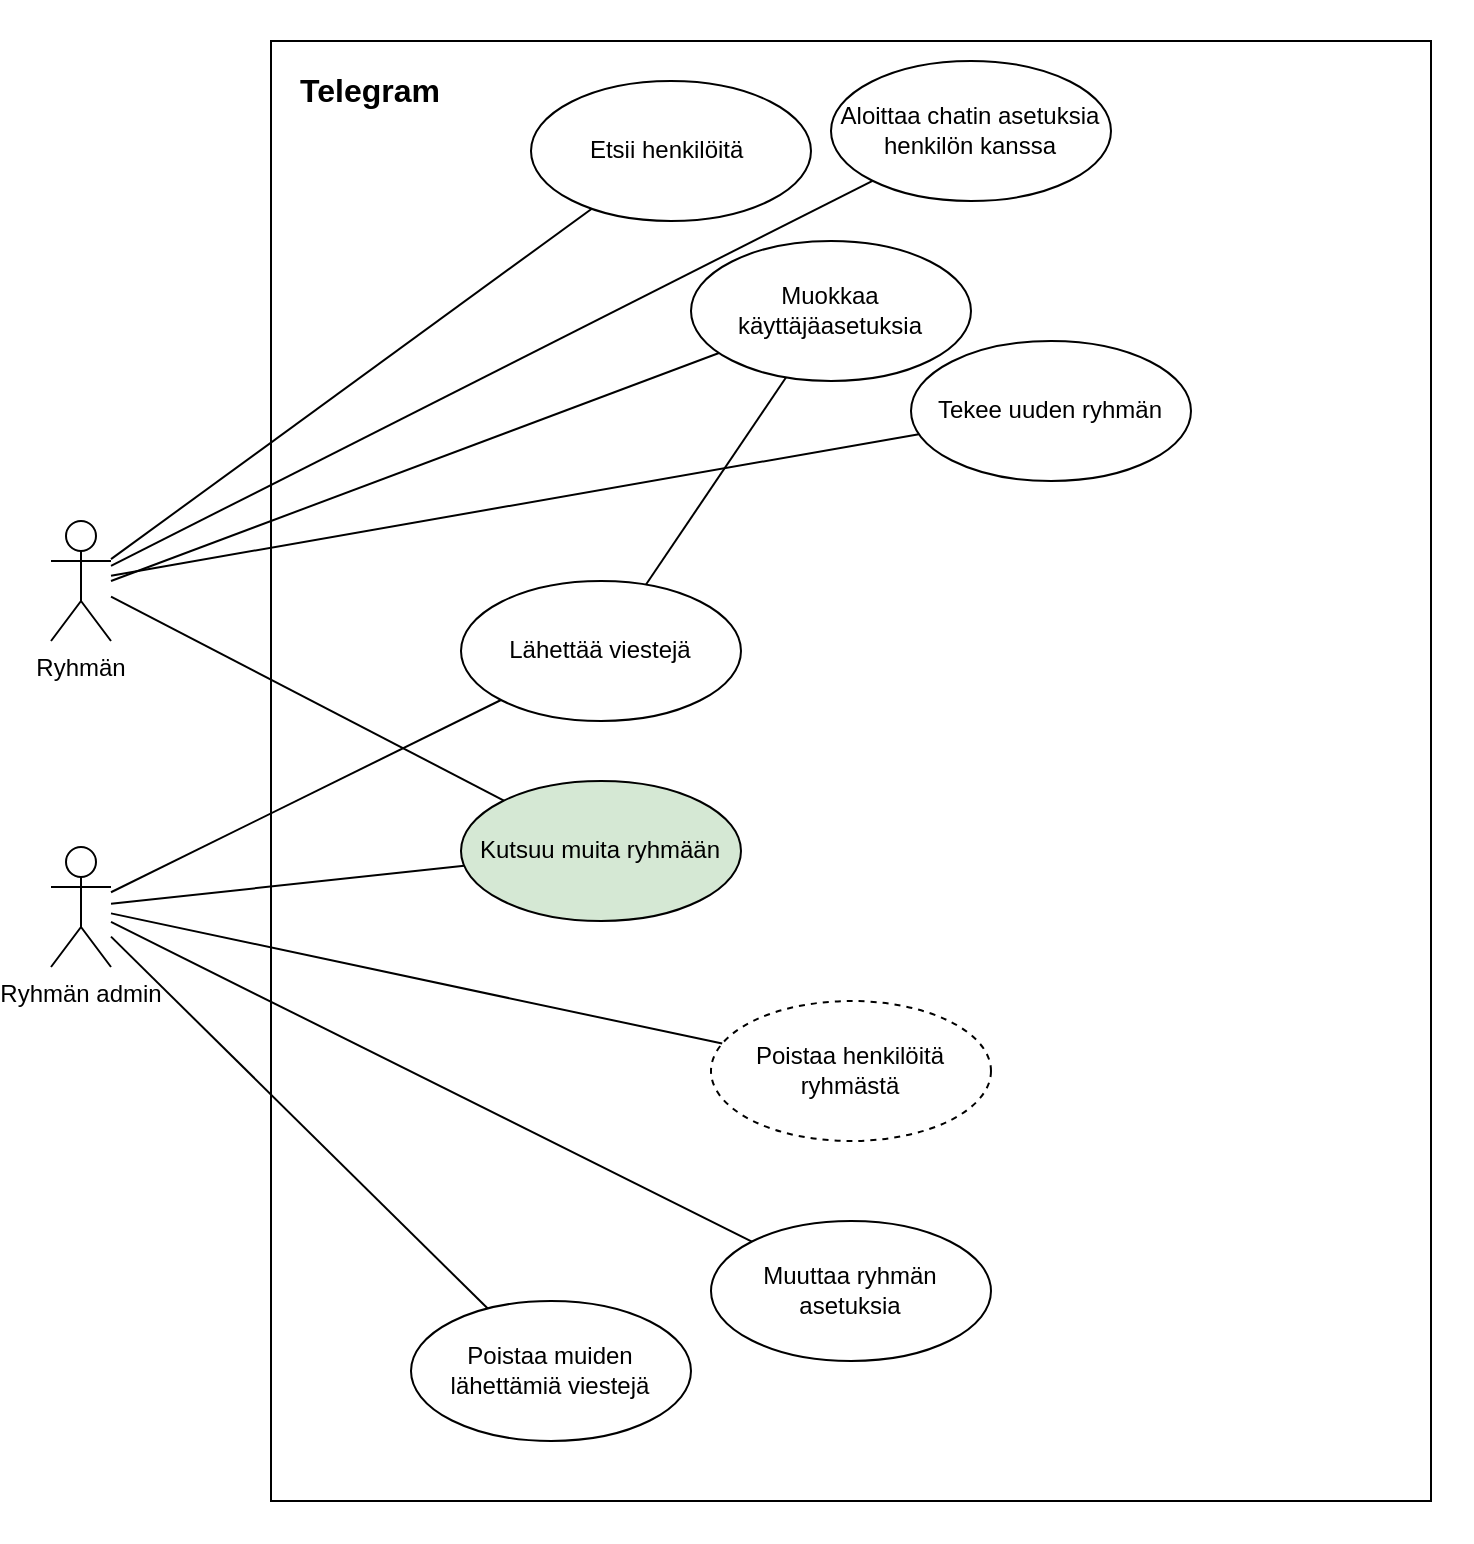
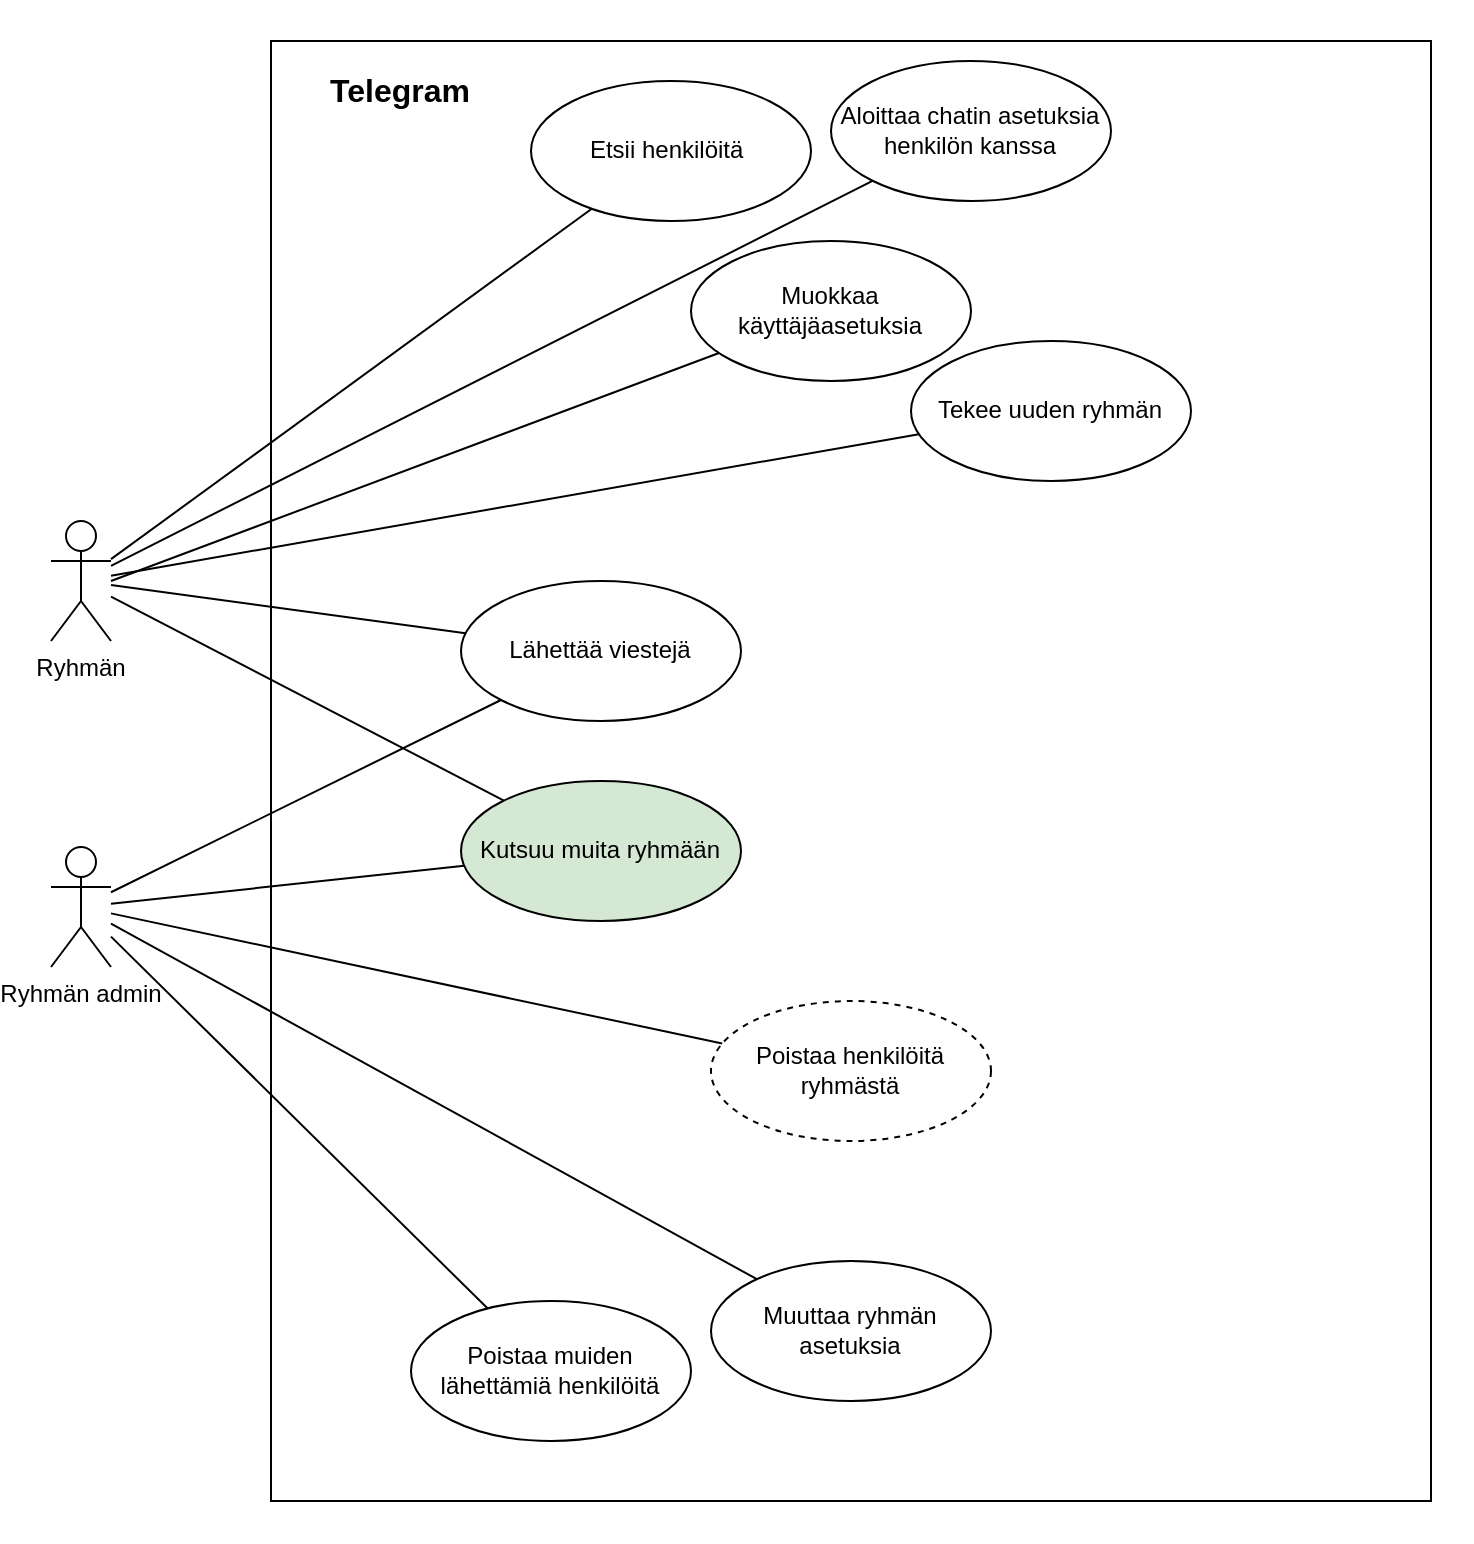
node "Telegram": moved (371, 91) -> (401, 91)
edge "Muokkaa käyttäjäasetuksia" -- "Lähettää viestejä": now "Ryhmän" -- "Lähettää viestejä"
node "Muuttaa ryhmän asetuksia": moved (851, 1291) -> (851, 1331)
node "Poistaa muiden lähettämiä viestejä": label "Poistaa muiden lähettämiä viestejä" -> "Poistaa muiden lähettämiä henkilöitä"
